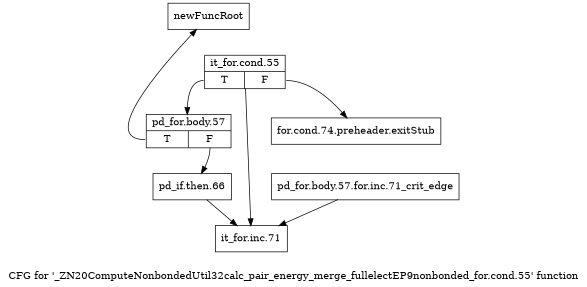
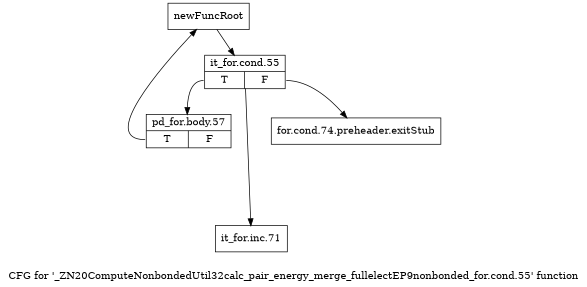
edge "newFuncRoot" -> "it_for.cond.55": added
node "pd_if.then.66": removed
node "pd_for.body.57.for.inc.71_crit_edge": removed
